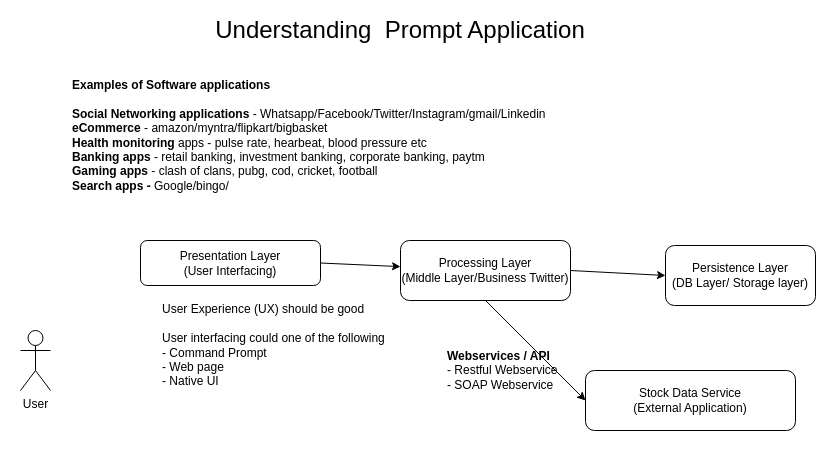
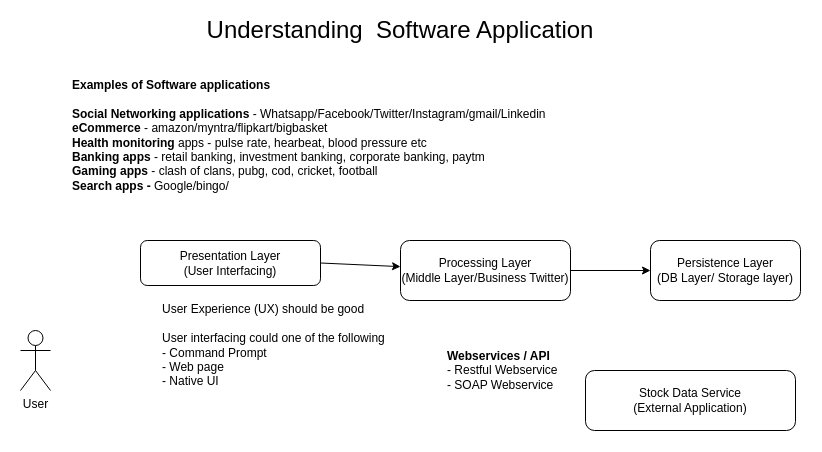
node "Understanding Prompt Application": label "Understanding Prompt Application" -> "Understanding Software Application"
node "Persistence Layer (DB Layer/ Storage layer)": moved (741, 276) -> (726, 271)
edge "Processing Layer (Middle Layer/Business Twitter)" -> "Stock Data Service (External Application)": removed
